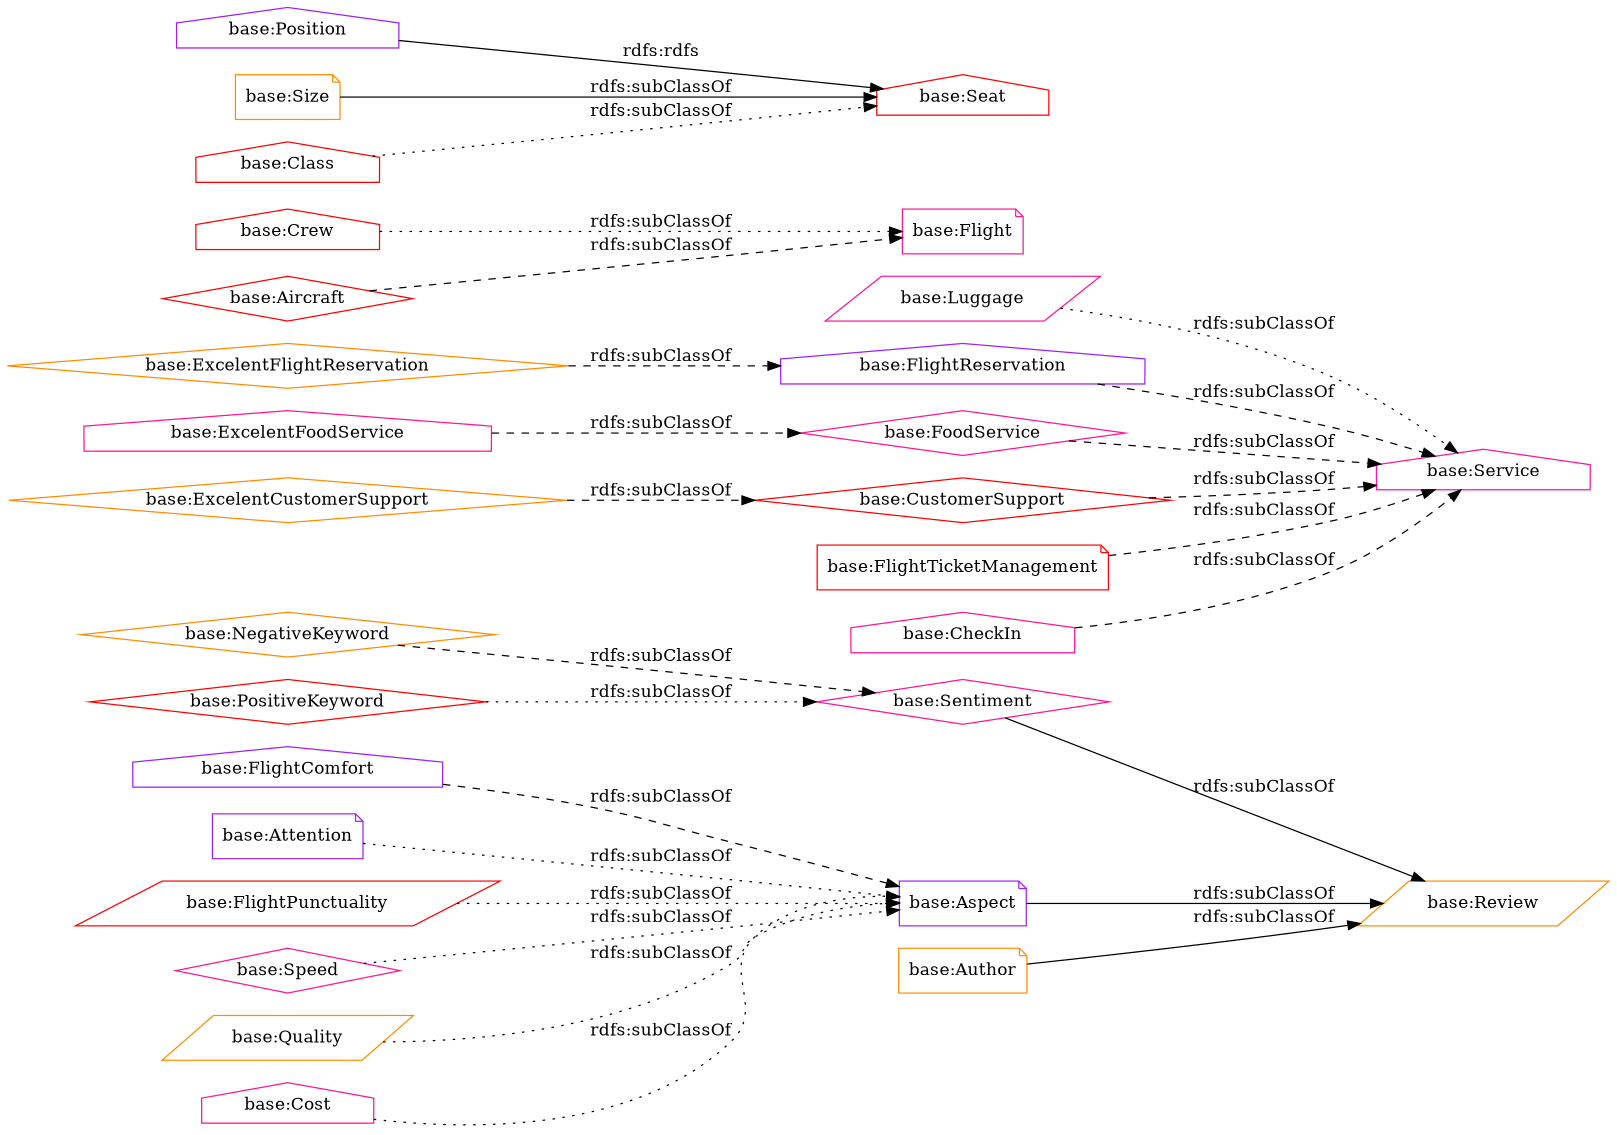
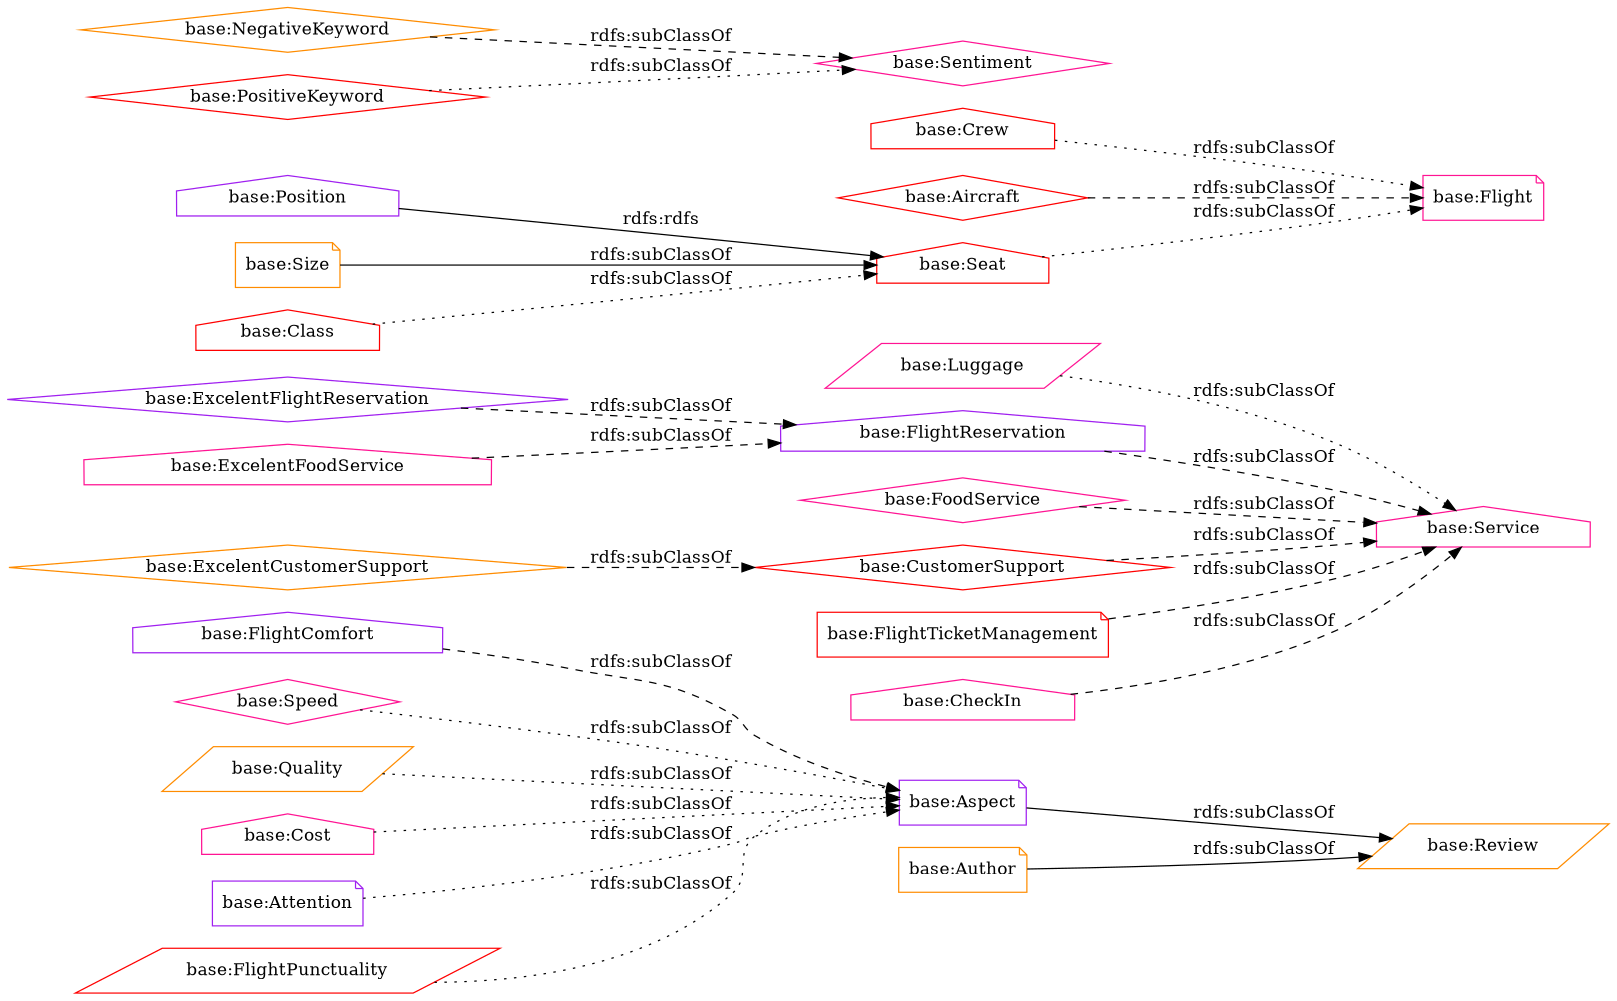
edge "base:Seat" -> "base:Flight": added, label "rdfs:subClassOf"
node "base:ExcelentFlightReservation": color darkorange -> purple
edge "base:ExcelentFoodService" -> "base:FoodService": now "base:ExcelentFoodService" -> "base:FlightReservation"
edge "base:Sentiment" -> "base:Review": removed, label "rdfs:subClassOf"
